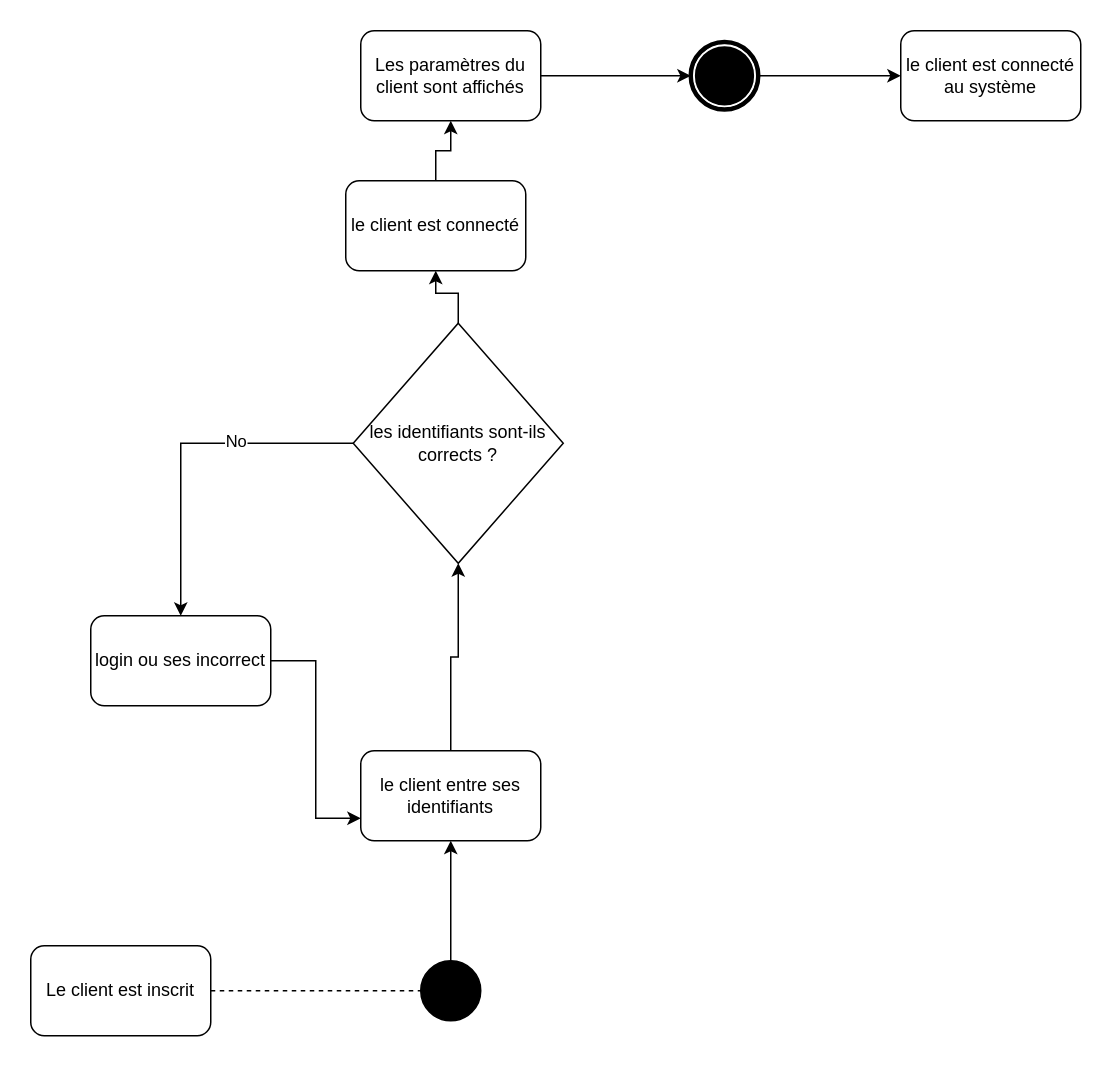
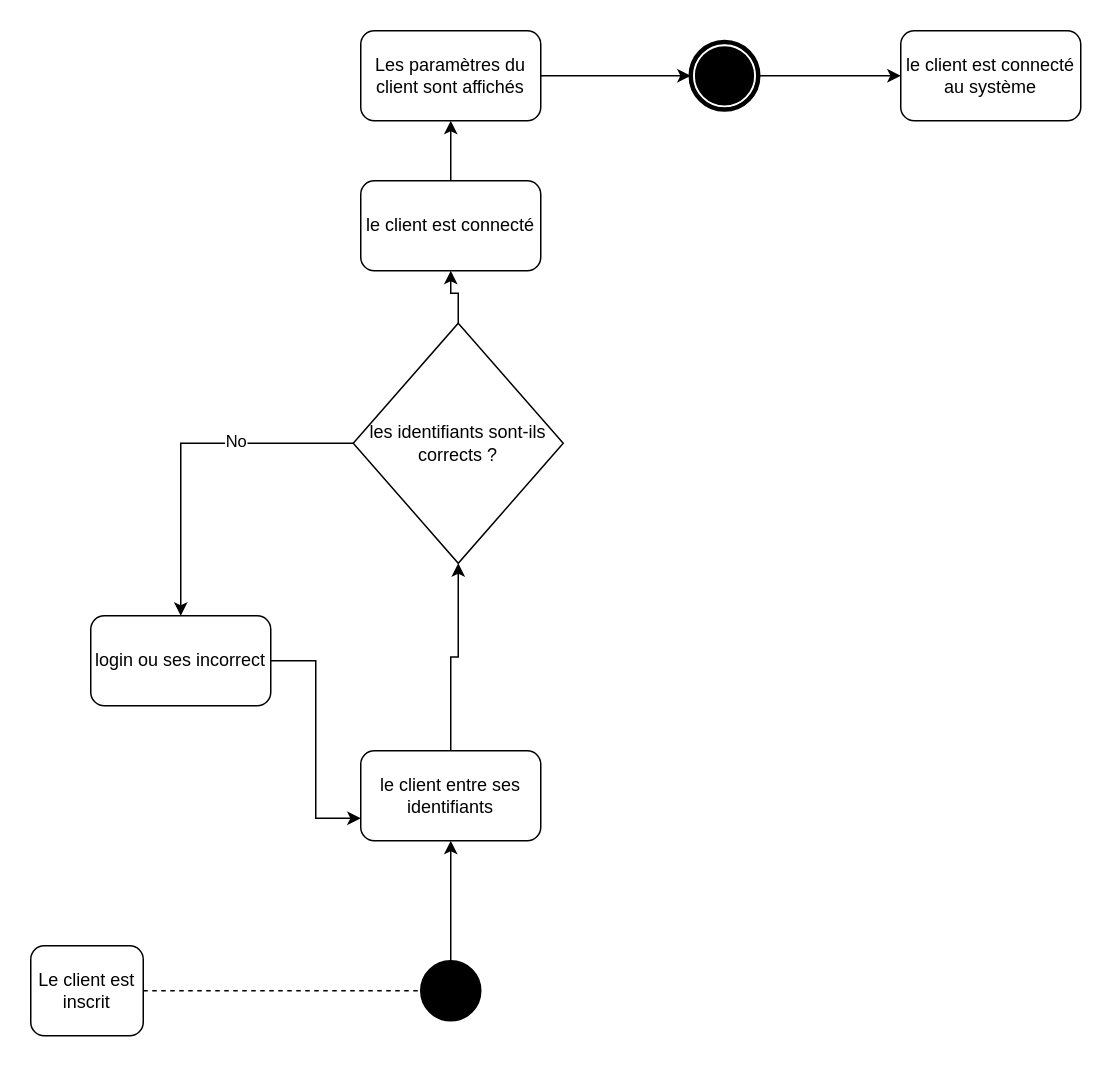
node "le client est connecté": moved (436, 226) -> (451, 226)
node "Le client est inscrit": size 180x90 -> 113x90
